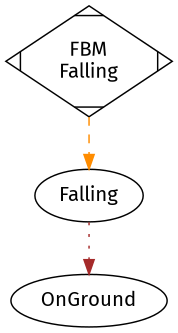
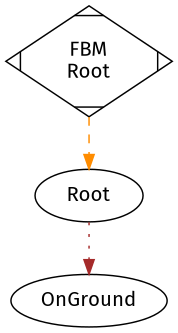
node "FBM Falling": label "FBM Falling" -> "FBM Root"
node "Falling": label "Falling" -> "Root"
